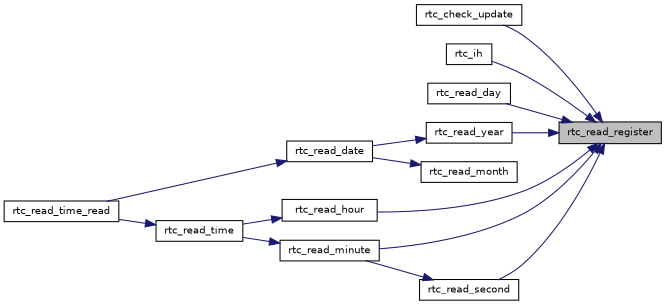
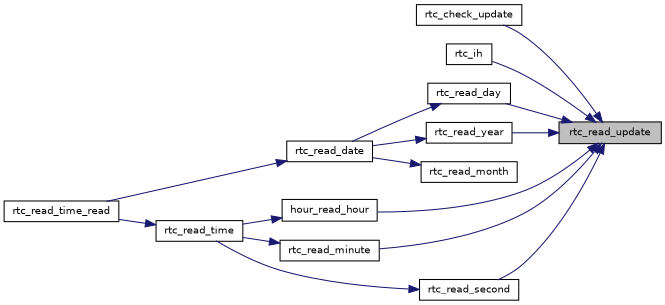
edge "rtc_read_date" -> "rtc_read_day": added
node "rtc_read_register": label "rtc_read_register" -> "rtc_read_update"
node "rtc_read_hour": label "rtc_read_hour" -> "hour_read_hour"
edge "rtc_read_minute" -> "rtc_read_second": now "rtc_read_time" -> "rtc_read_second"
